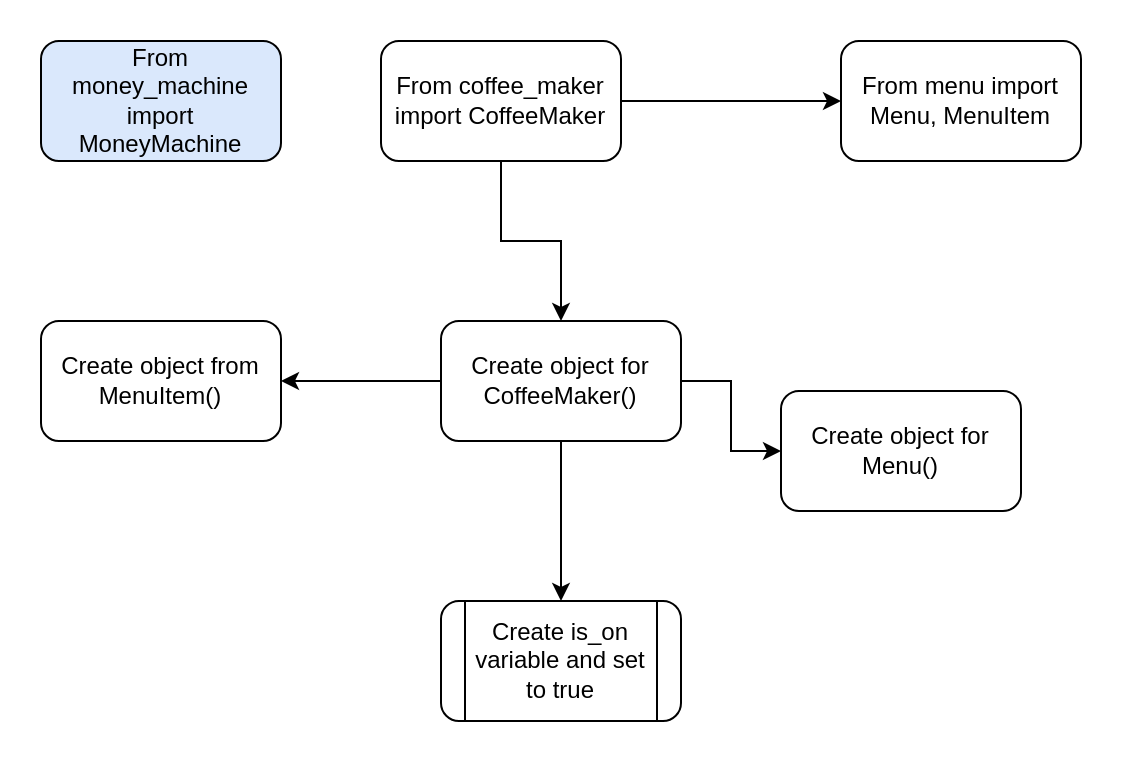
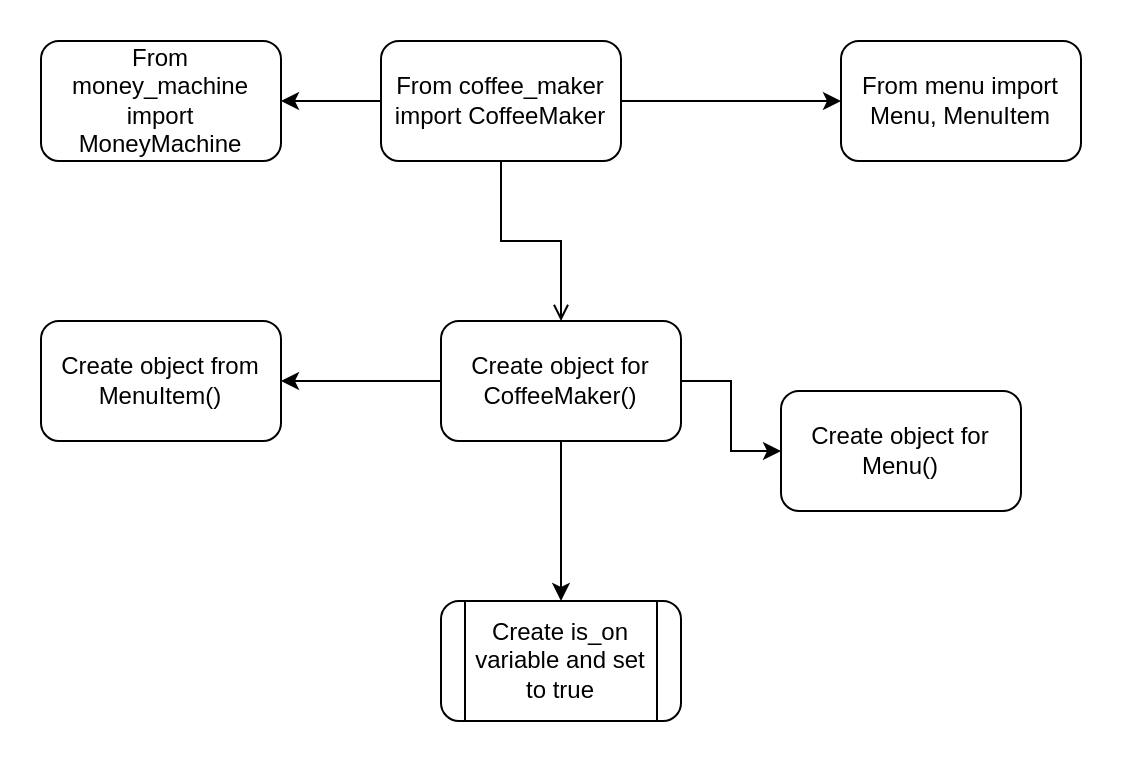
node "From money_machine import MoneyMachine": fillcolor #dae8fc -> #ffffff
edge "From coffee_maker import CoffeeMaker" -> "From money_machine import MoneyMachine": added
edge "From coffee_maker import CoffeeMaker" -> "Create object for CoffeeMaker()": arrowhead classic -> open
